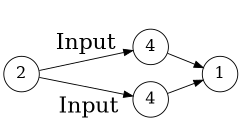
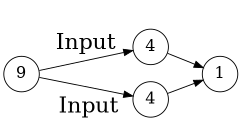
node "2": label "2" -> "9"
